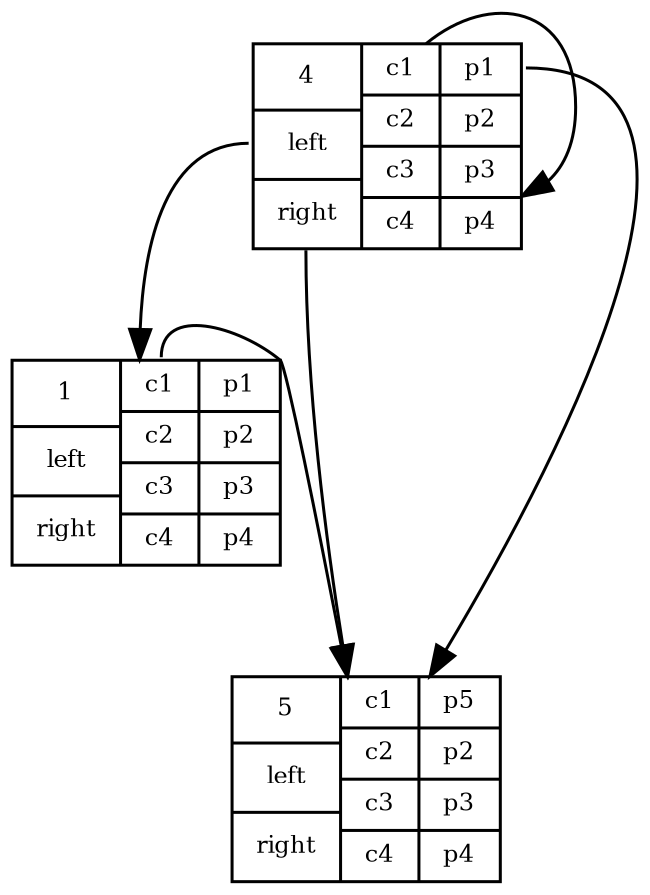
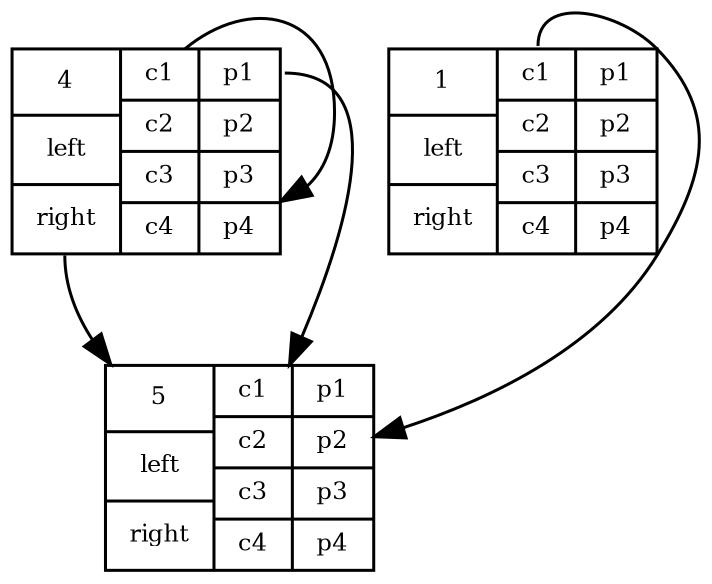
edge "4" -> "1": removed
node "5": text "p5" -> "p1"
